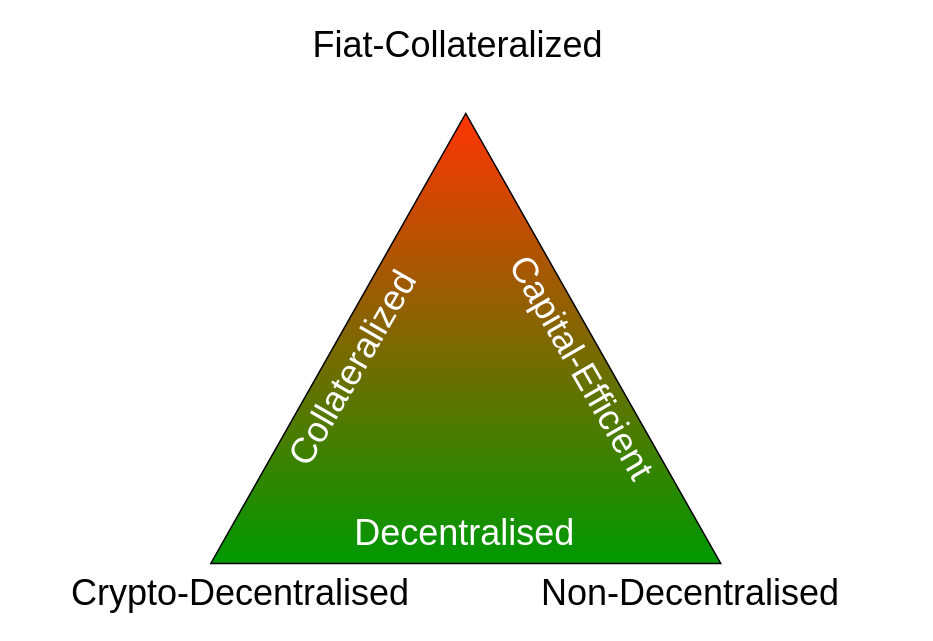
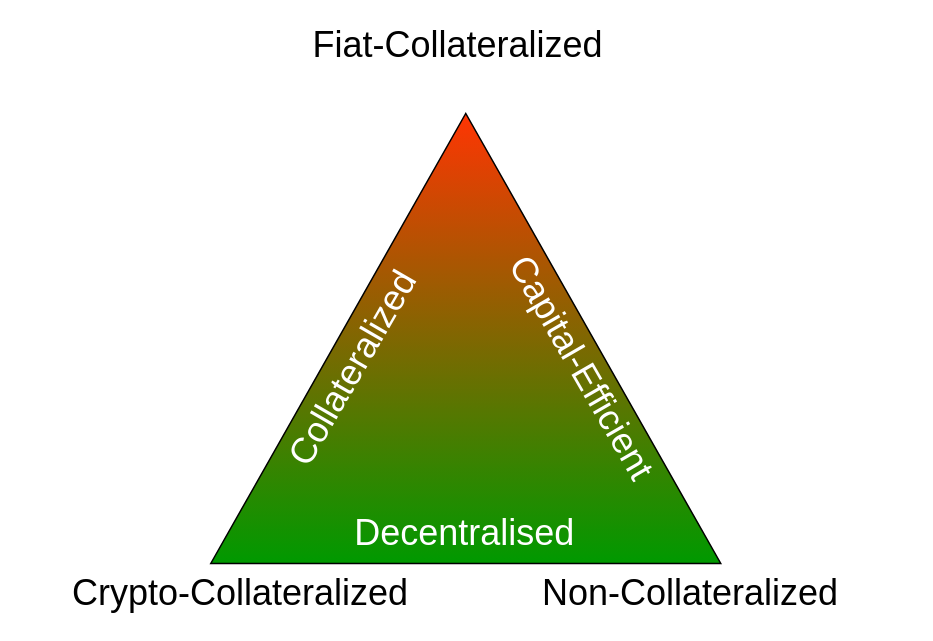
node "Crypto-Decentralised": label "Crypto-Decentralised" -> "Crypto-Collateralized"
node "Non-Decentralised": label "Non-Decentralised" -> "Non-Collateralized"
